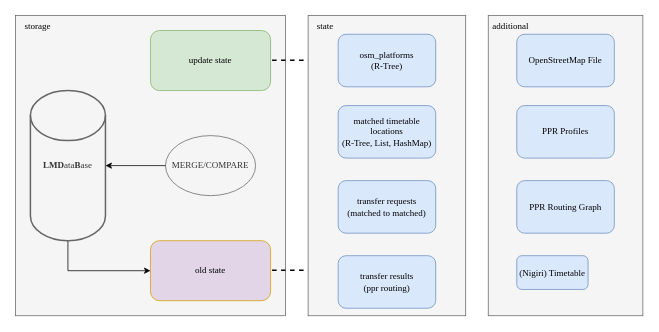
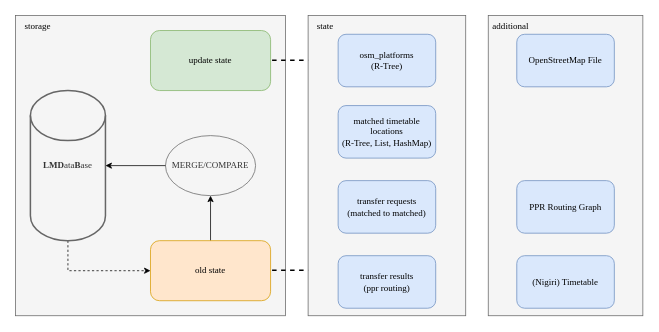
node "PPR Profiles": removed
edge "old state" -> "MERGE/COMPARE": added
edge "LMDataBase" -> "old state": style solid -> dashed
node "old state": fillcolor #e1d5e7 -> #ffe6cc
node "(Nigiri) Timetable": size 71x34 -> 98x53
